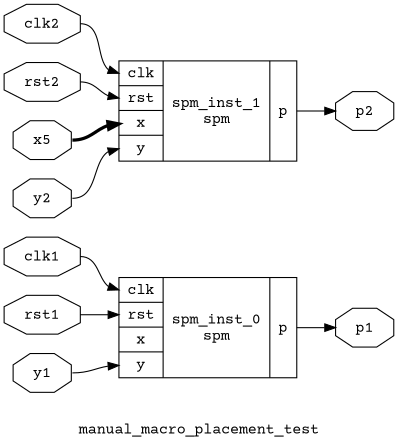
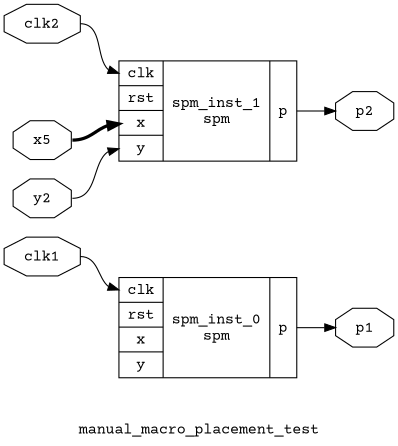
node "rst2": removed
node "rst1": removed
node "y1": removed
